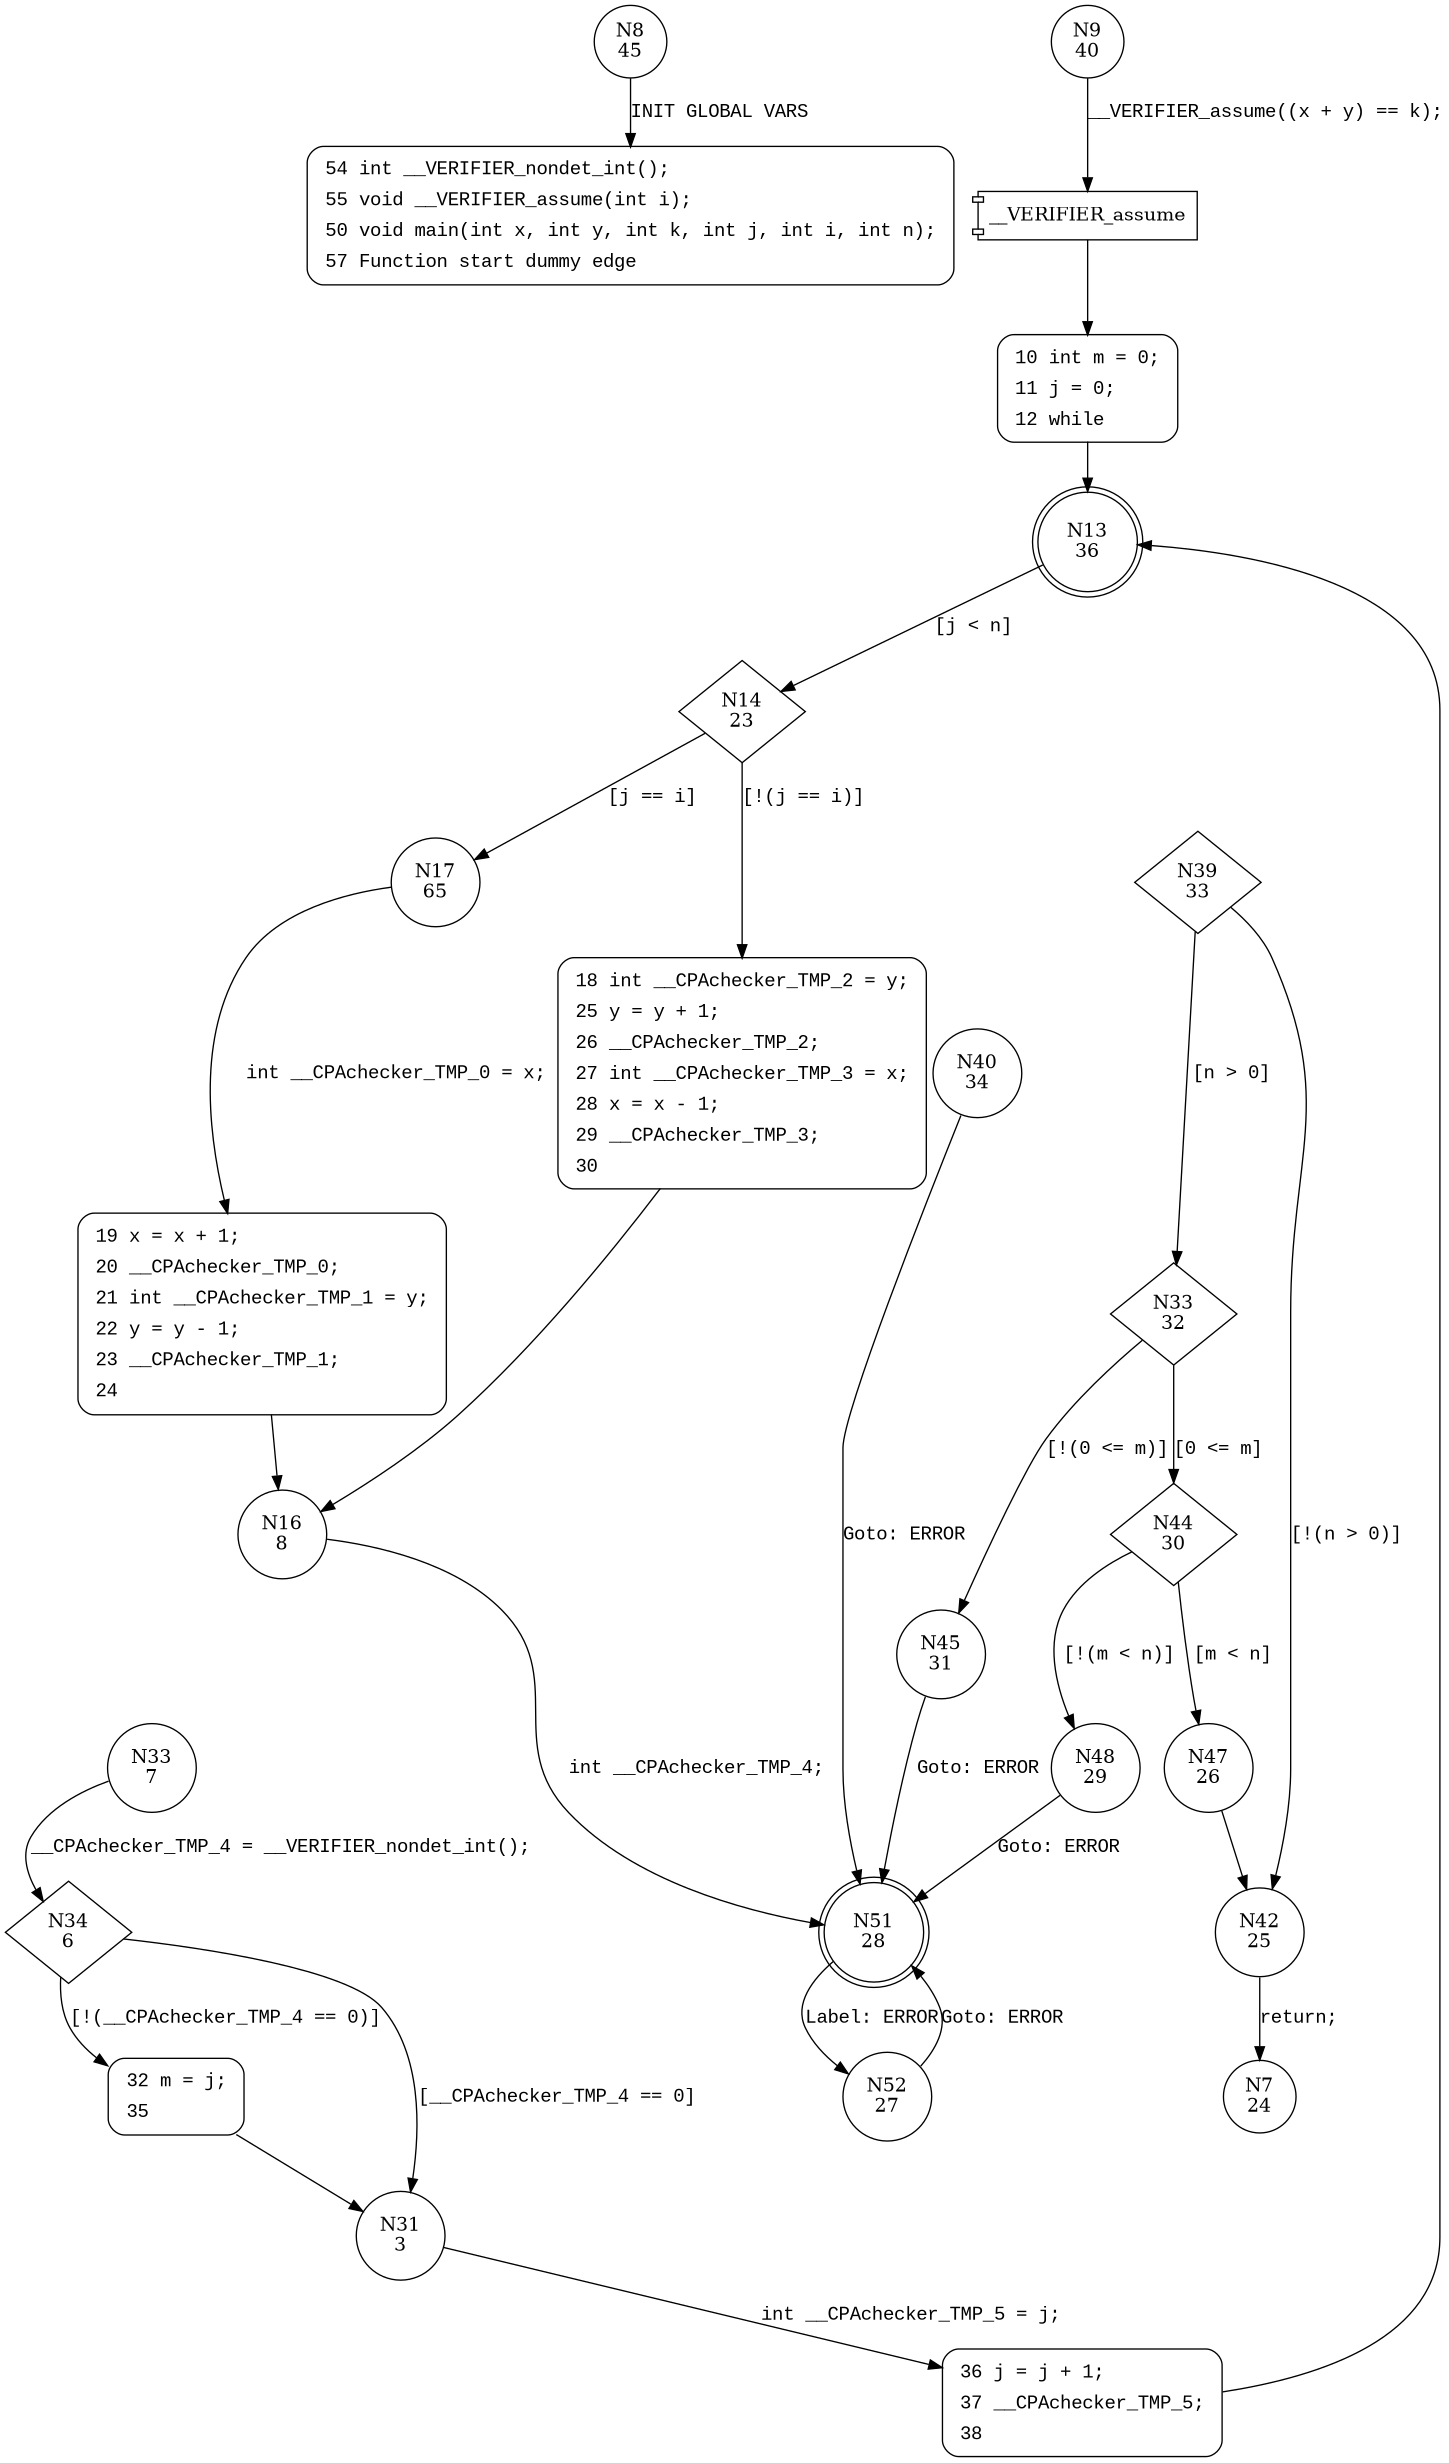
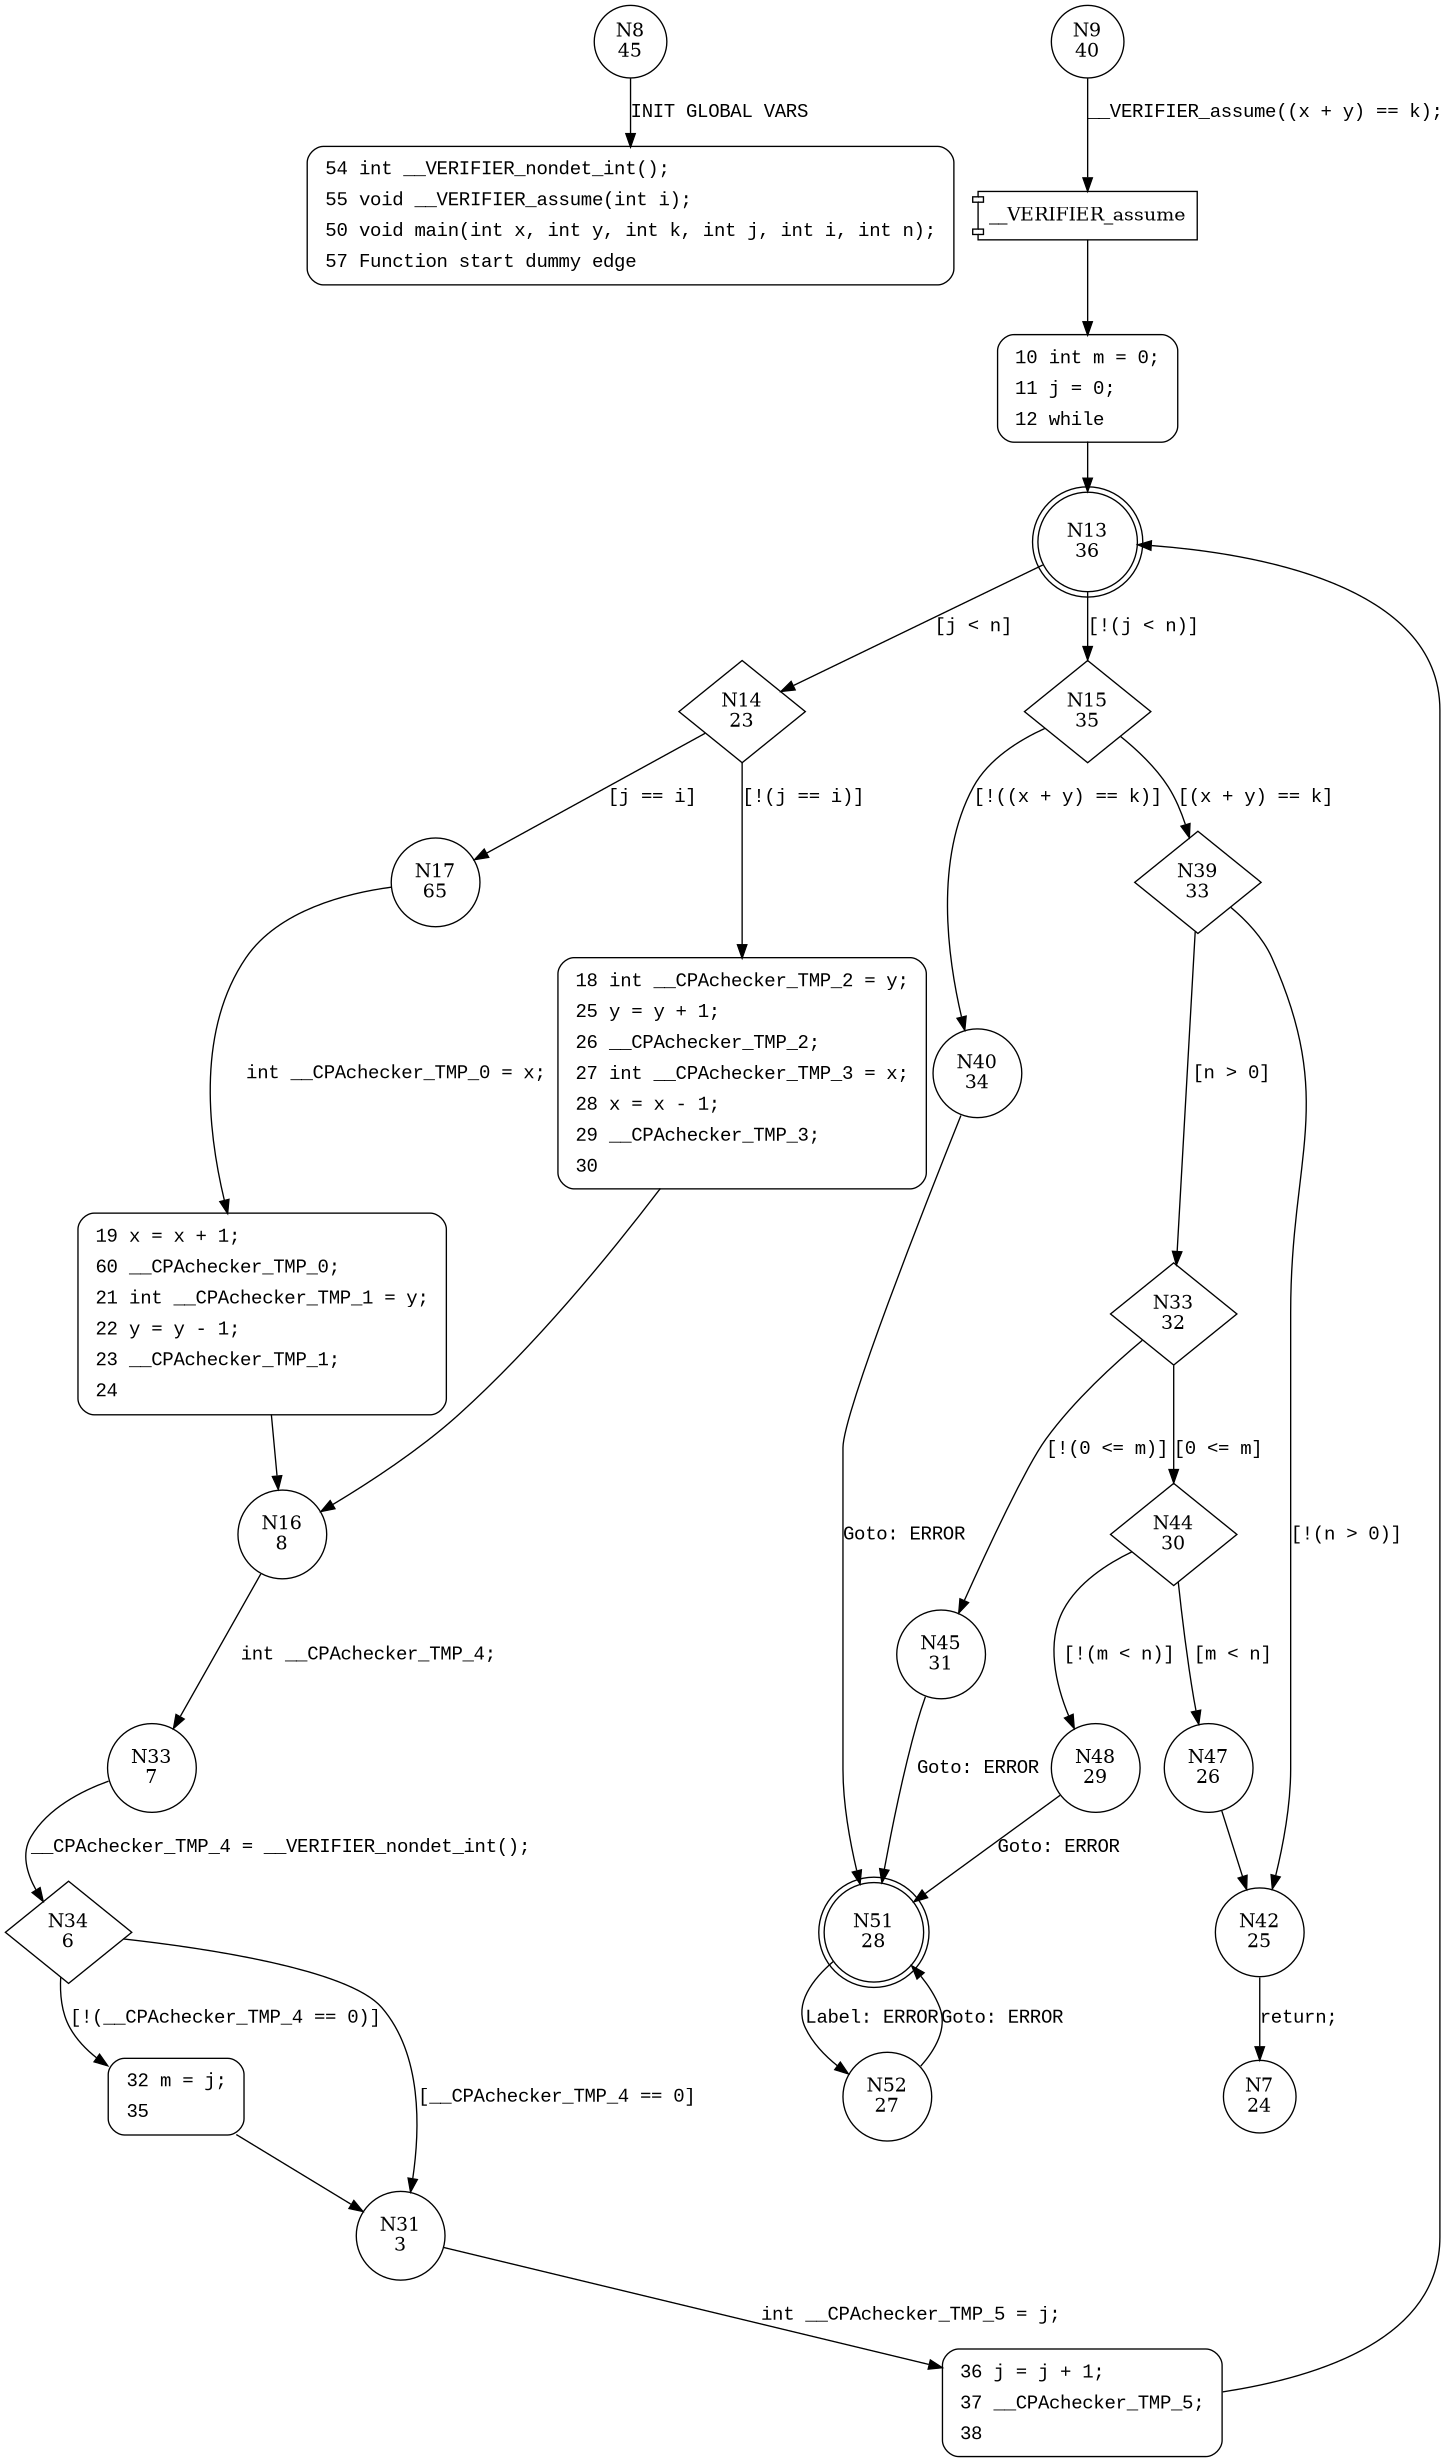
node "N15 35": added
node "19": text "20" -> "60"
edge "N16 8" -> "N51 28": now "N16 8" -> "N33 7"
